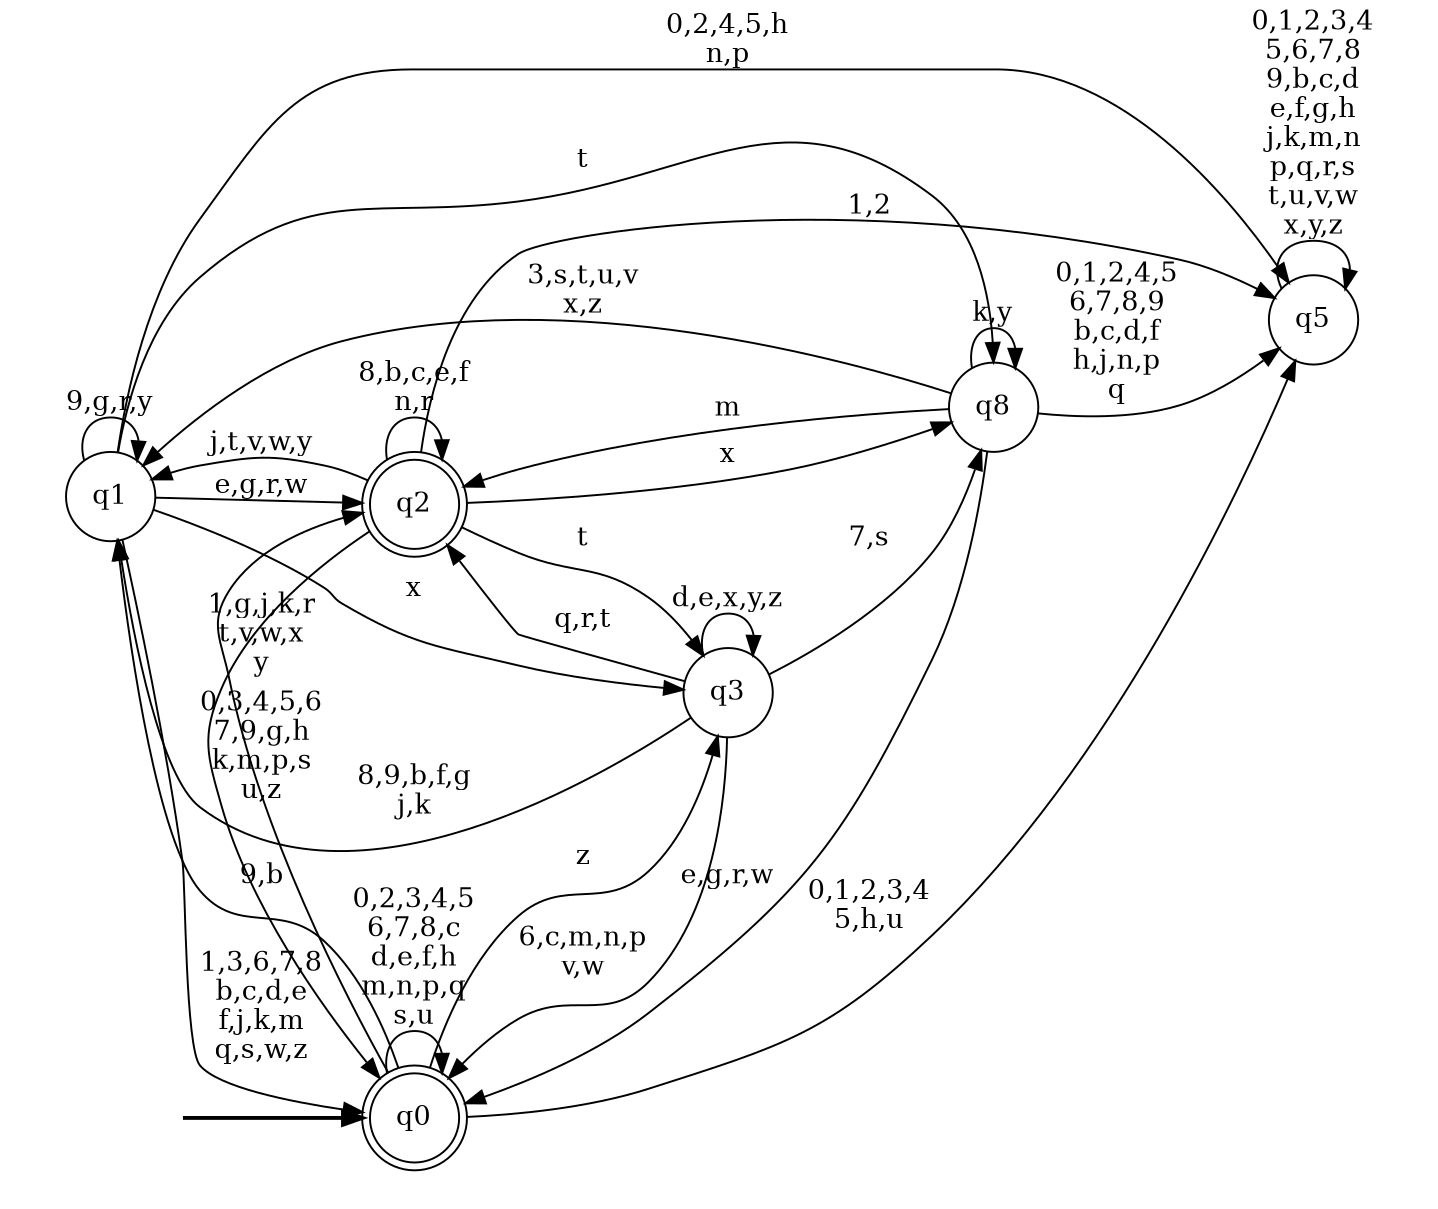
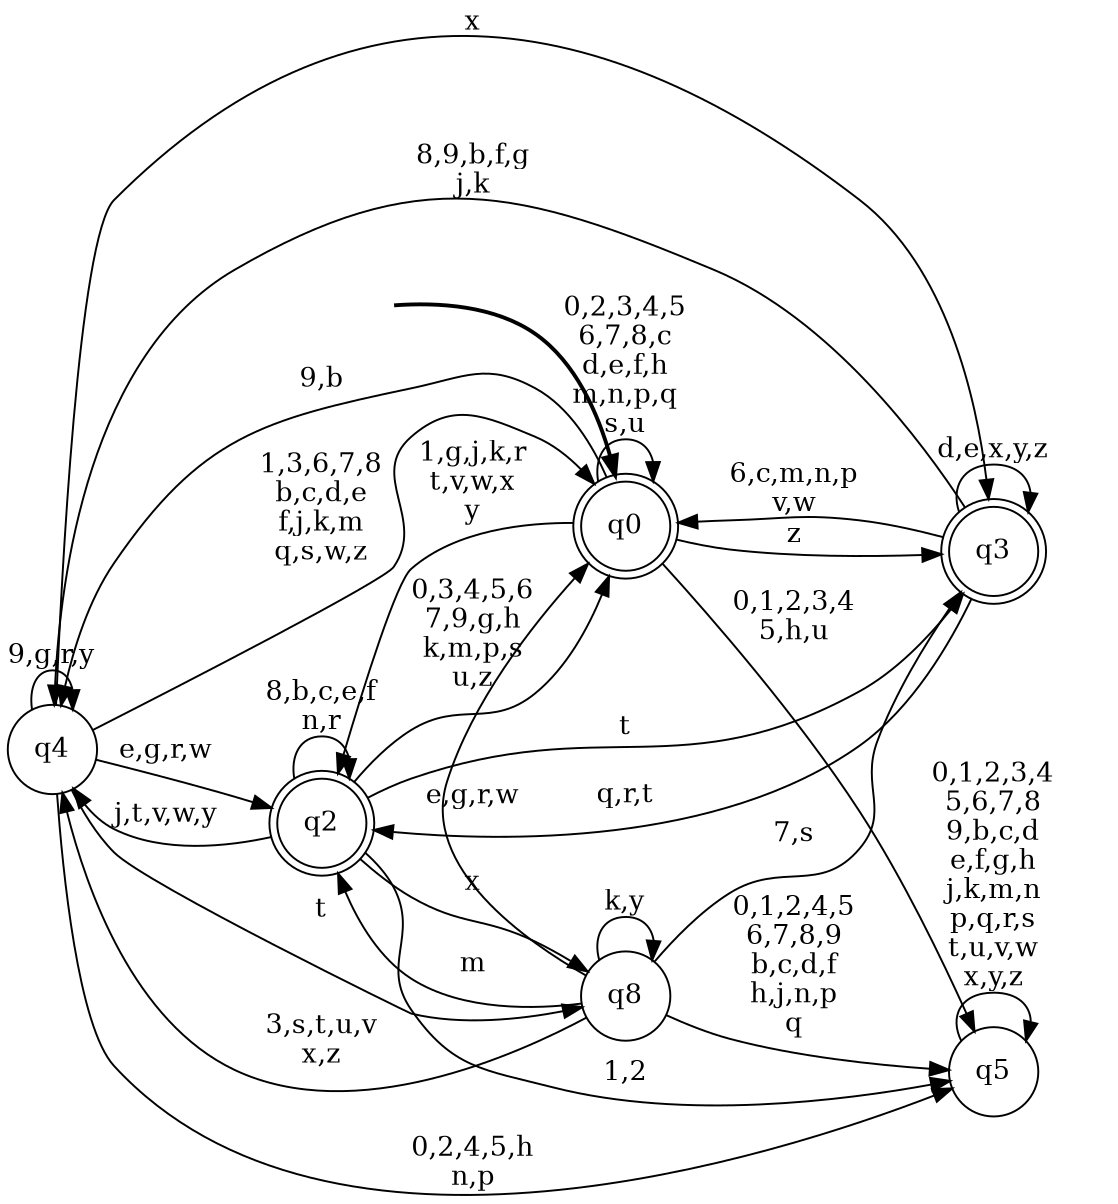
node "q1": label "q1" -> "q4"
edge "q3" -> "q8": reversed
node "q3": shape circle -> doublecircle
